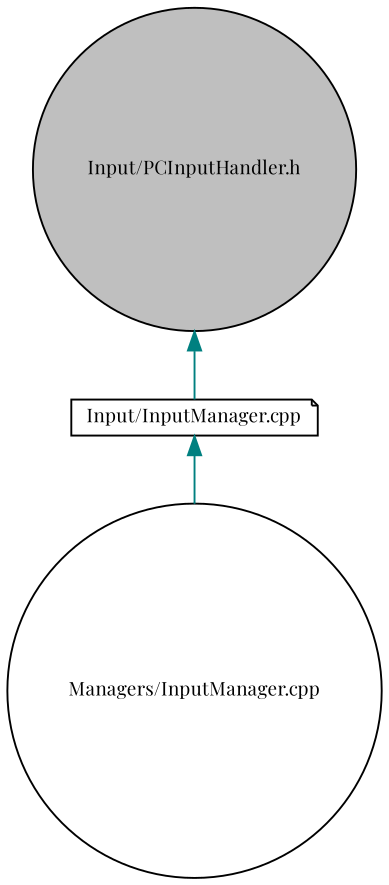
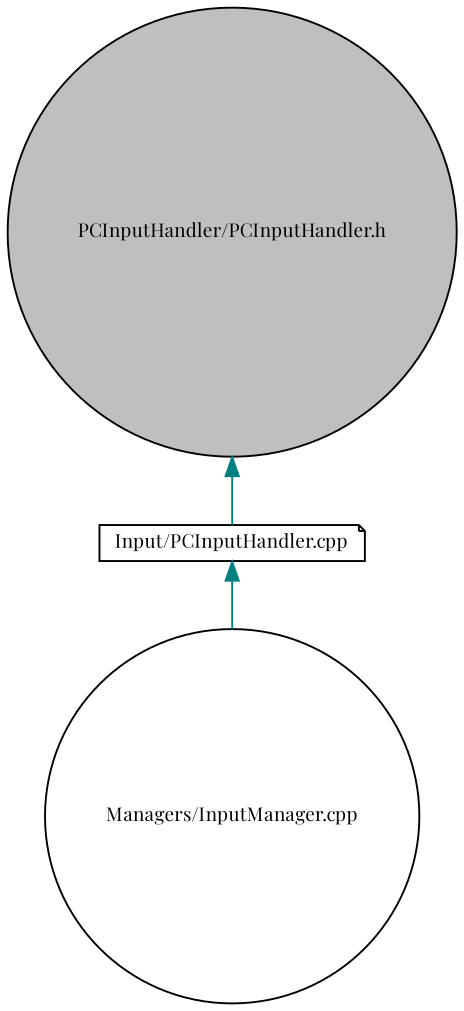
node "Input/PCInputHandler.h": label "Input/PCInputHandler.h" -> "PCInputHandler/PCInputHandler.h"
node "Input/InputManager.cpp": label "Input/InputManager.cpp" -> "Input/PCInputHandler.cpp"
